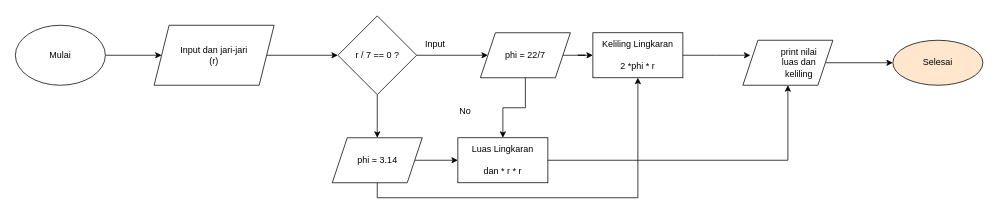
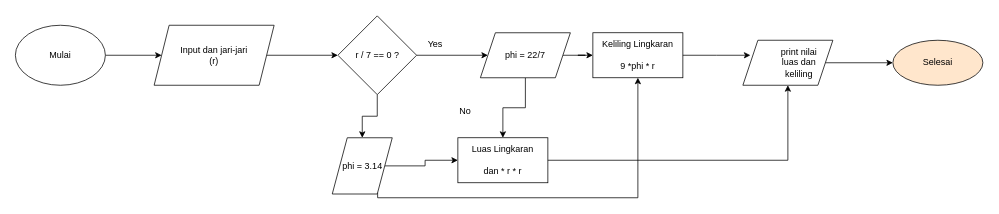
node "Input": label "Input" -> "Yes"
node "Keliling Lingkaran 2 *phi * r": label "Keliling Lingkaran 2 *phi * r" -> "Keliling Lingkaran 9 *phi * r"
node "phi = 3.14": size 90x45 -> 60x56
